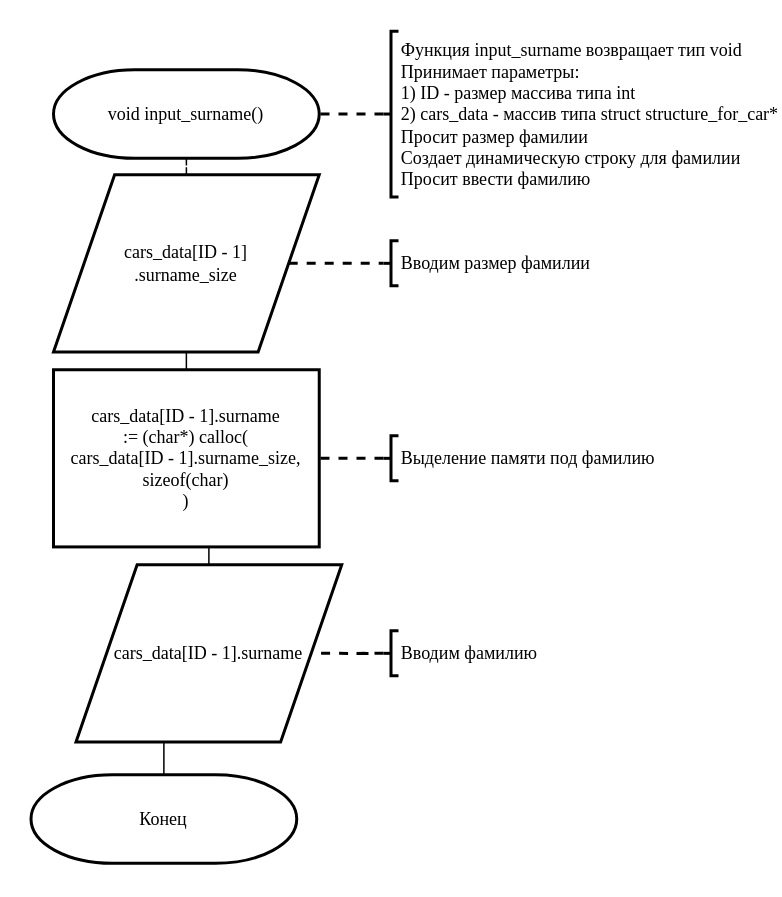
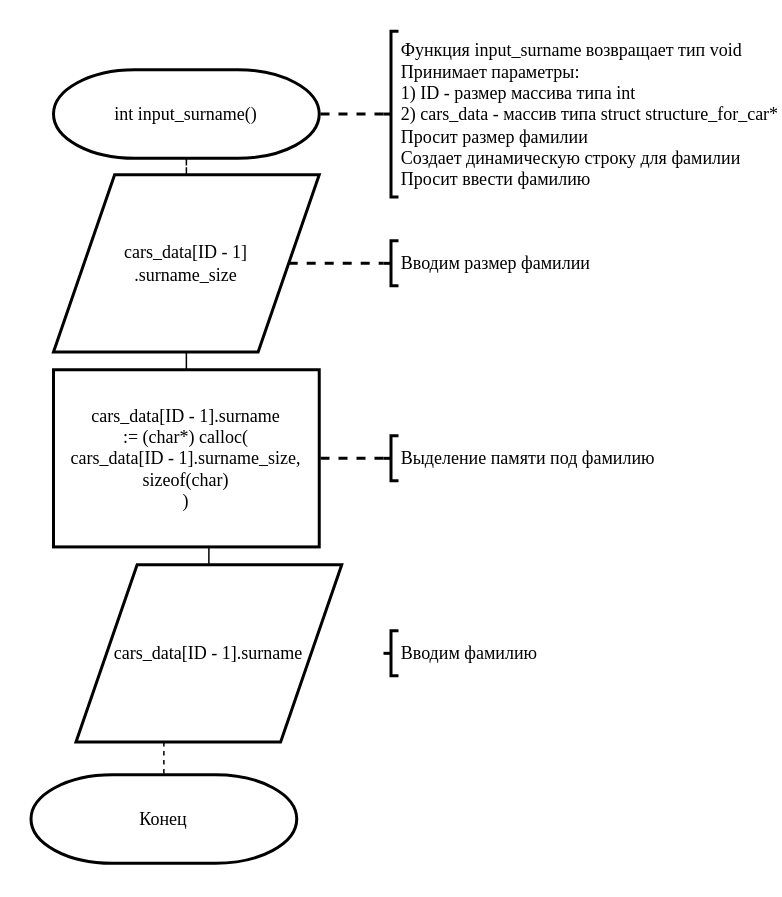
node "void input_surname()": label "void input_surname()" -> "int input_surname()"
edge "Вводим фамилию" -- "cars_data[ID - 1].surname": removed
edge "cars_data[ID - 1].surname" -- "Конец": style solid -> dashed
